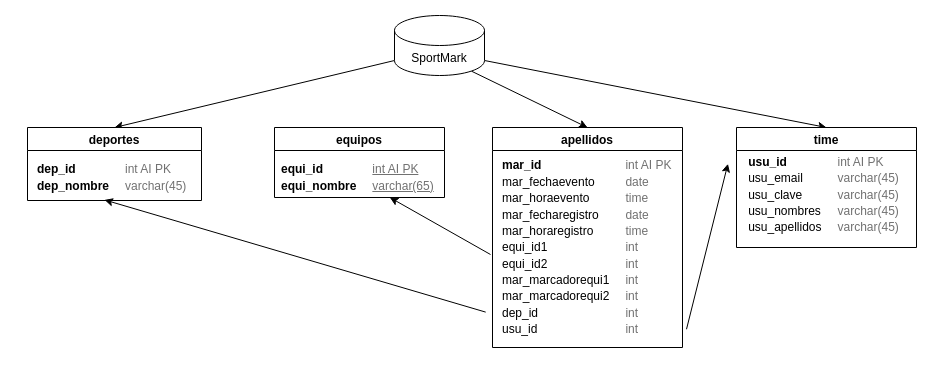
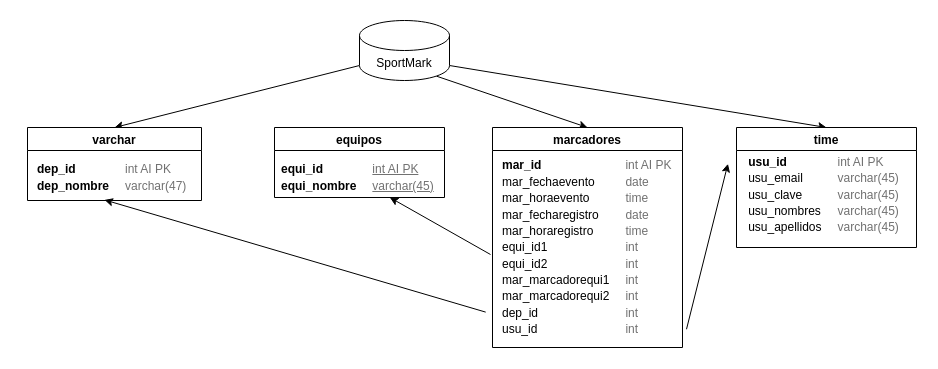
node "SportMark": moved (440, 46) -> (405, 51)
node "deportes": label "deportes" -> "varchar"
node "apellidos": label "apellidos" -> "marcadores"
node "dep_id int AI PK dep_nombre varchar(45)": label "dep_id int AI PK dep_nombre varchar(45)" -> "dep_id int AI PK dep_nombre varchar(47)"
node "equi_id int AI PK equi_nombre varchar(65)": label "equi_id int AI PK equi_nombre varchar(65)" -> "equi_id int AI PK equi_nombre varchar(45)"
